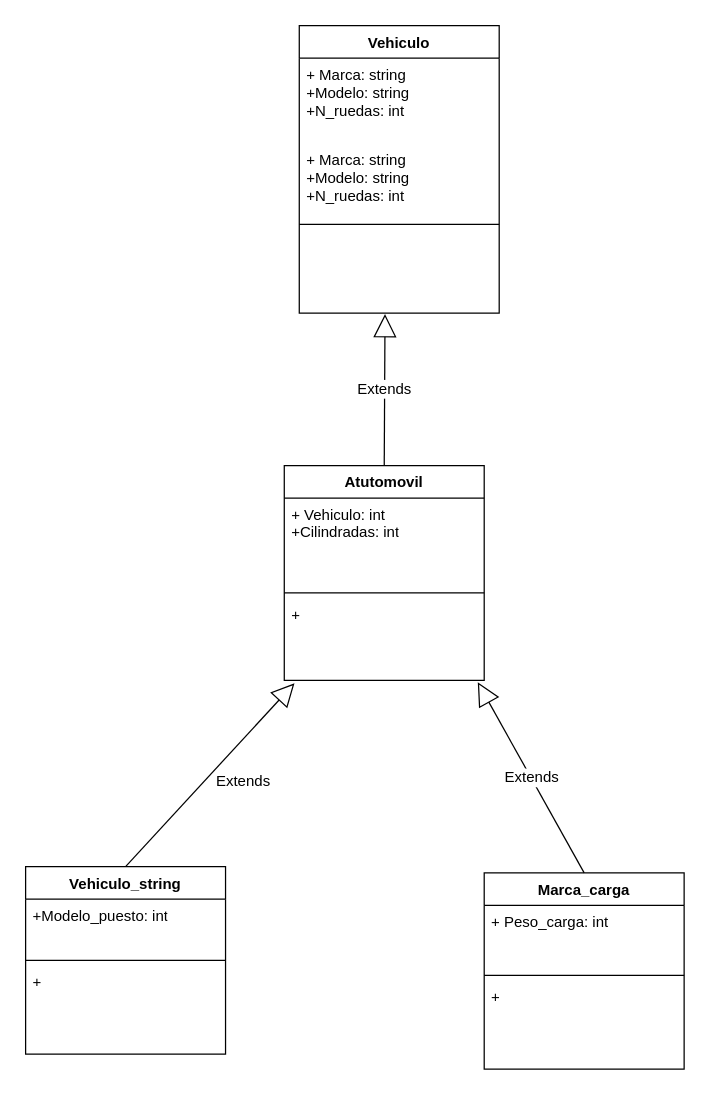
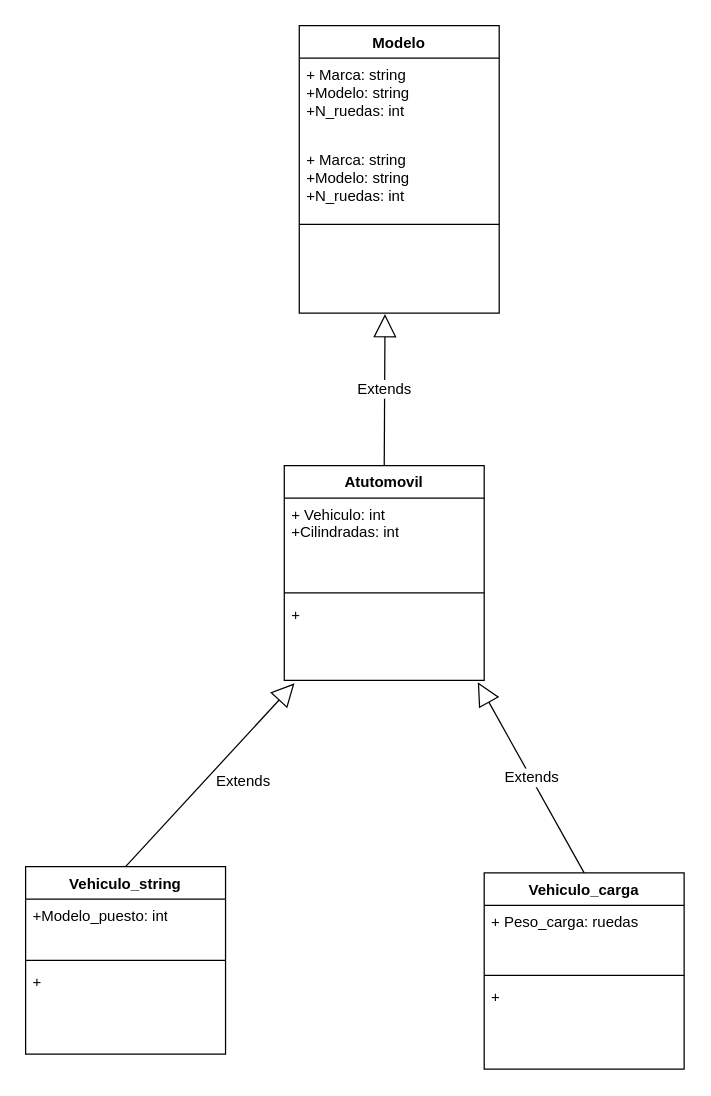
node "Vehiculo": label "Vehiculo" -> "Modelo"
node "Marca_carga": label "Marca_carga" -> "Vehiculo_carga"
node "+ Peso_carga: int": label "+ Peso_carga: int" -> "+ Peso_carga: ruedas"
